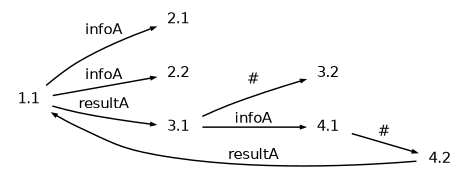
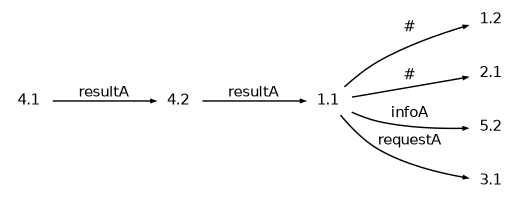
node "1.2": added
edge "1.1" -> "2.1": label "infoA" -> "#"
node "2.2": label "2.2" -> "5.2"
node "3.2": removed
edge "1.1" -> "3.1": label "resultA" -> "requestA"
edge "3.1" -> "4.1": removed, label "infoA"
edge "4.1" -> "4.2": label "#" -> "resultA"
